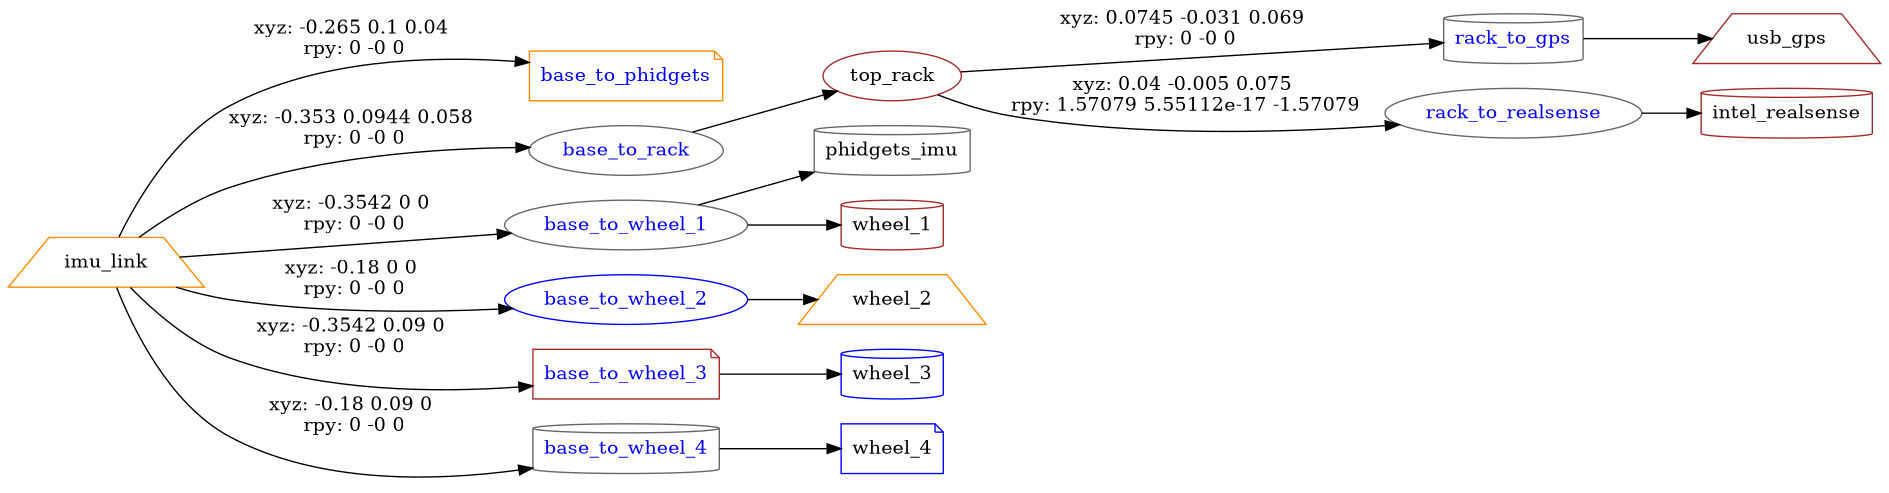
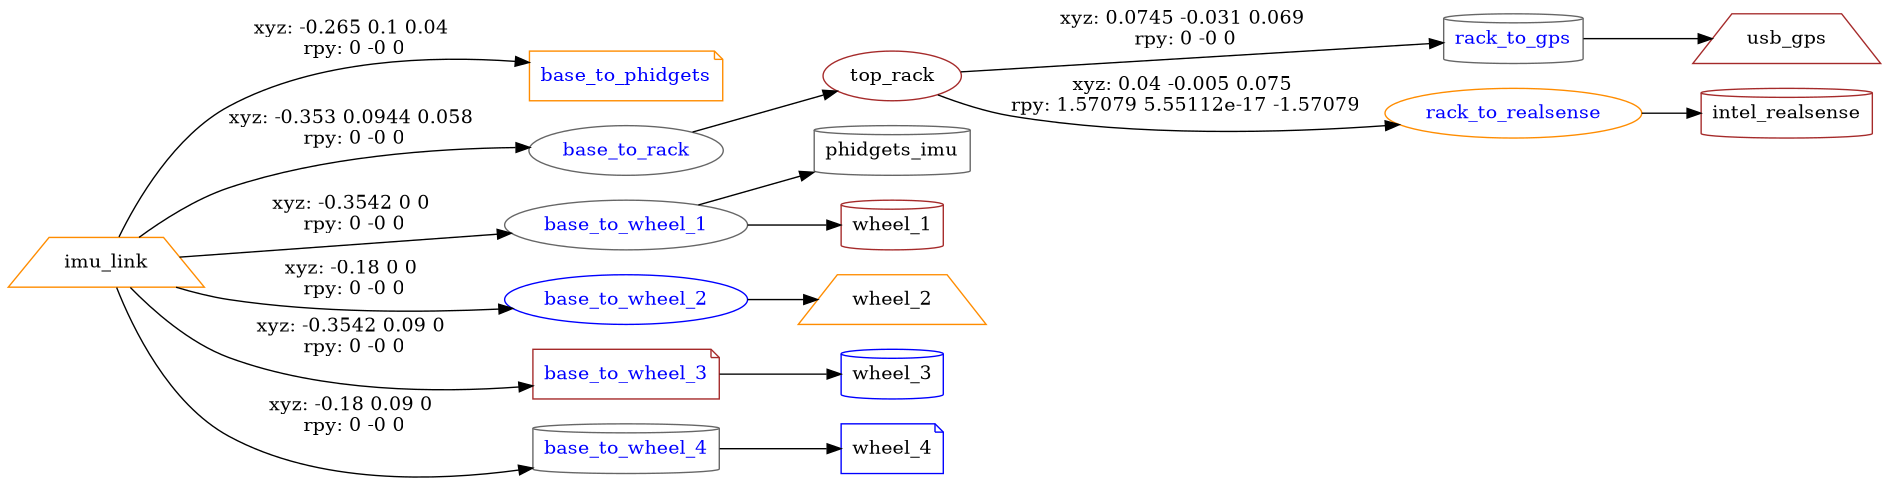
node "rack_to_realsense": color gray40 -> darkorange
